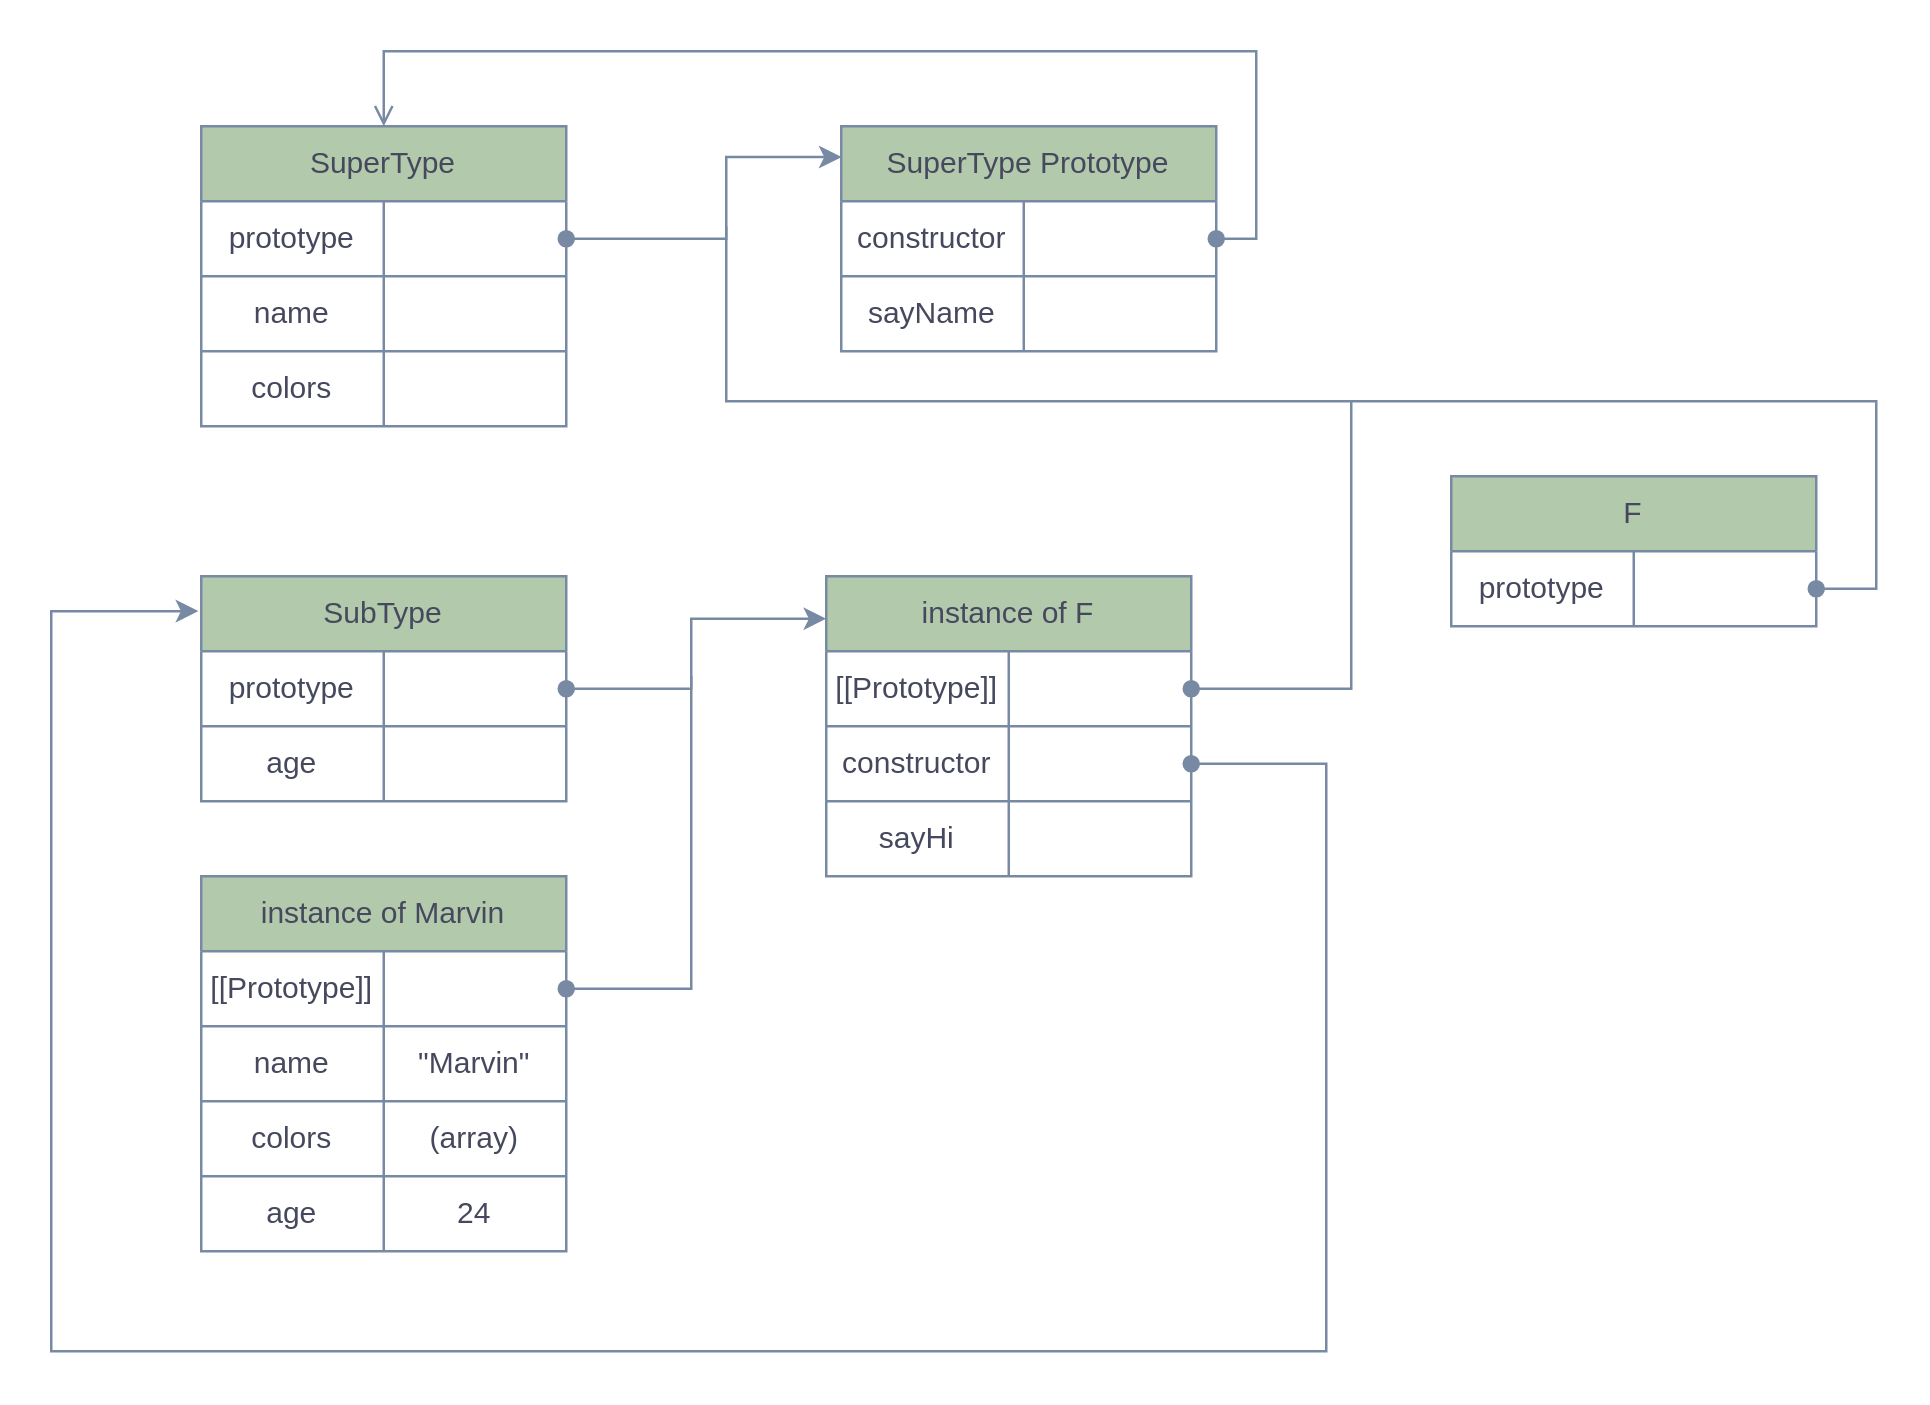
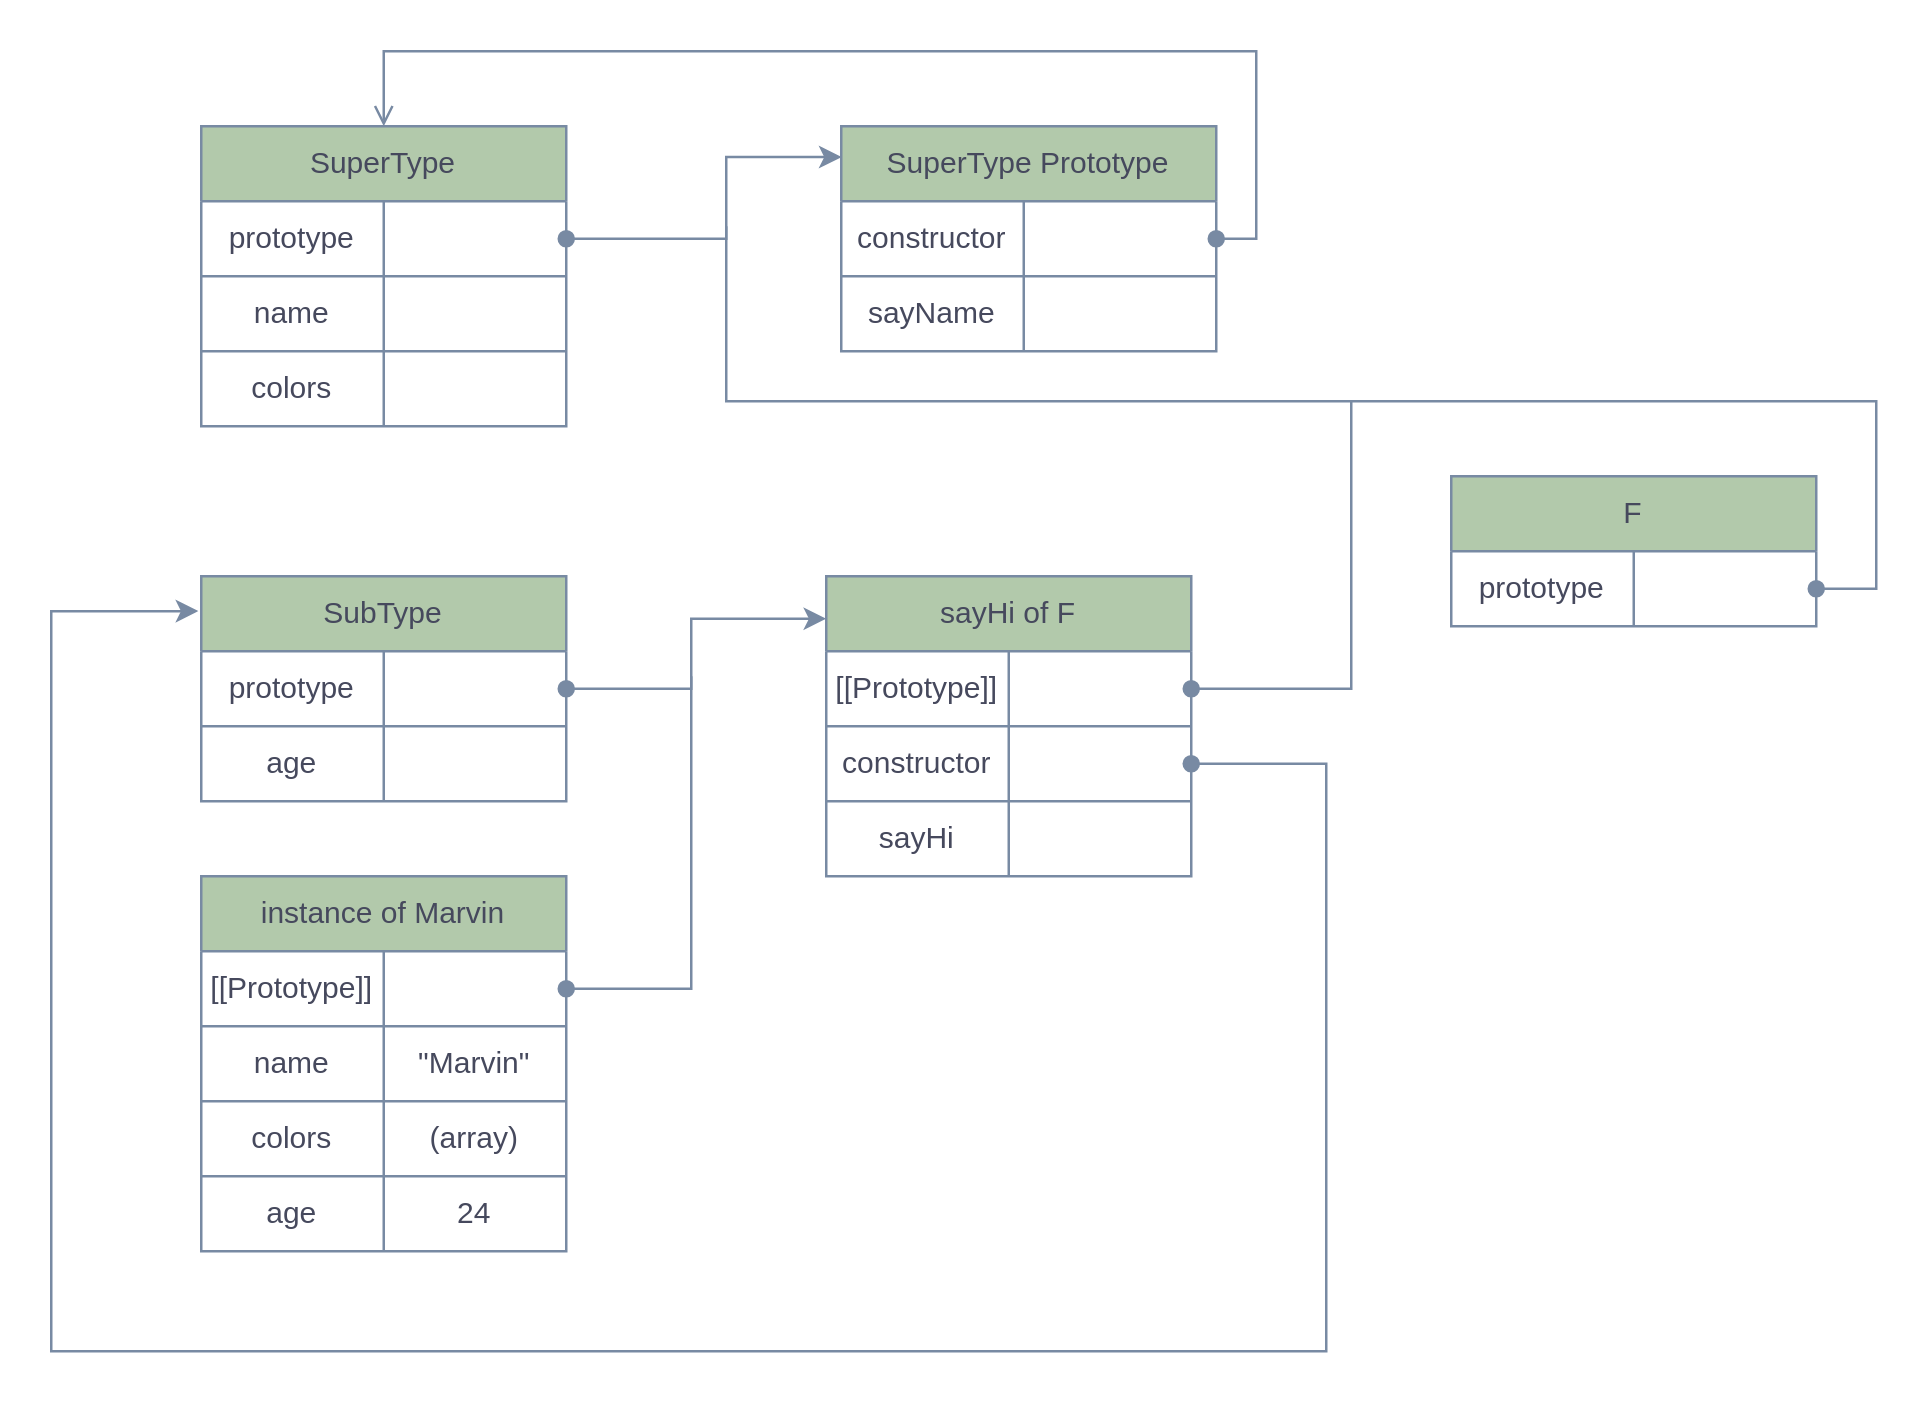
node "instance of F": label "instance of F" -> "sayHi of F"
